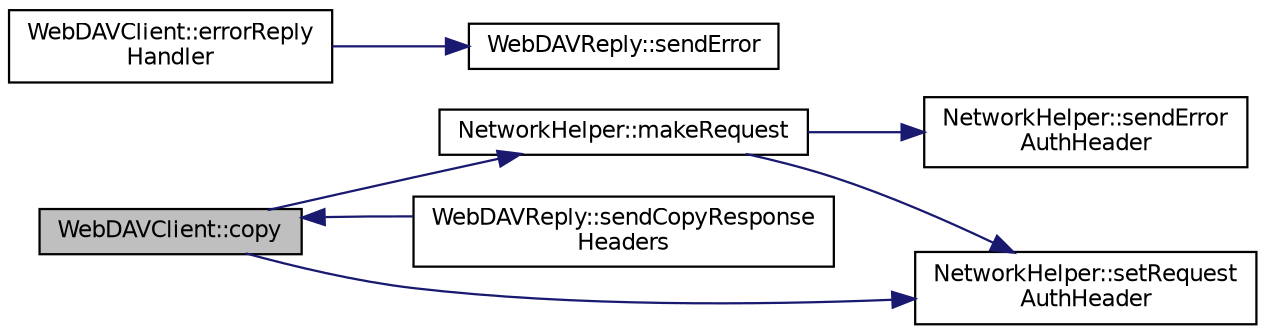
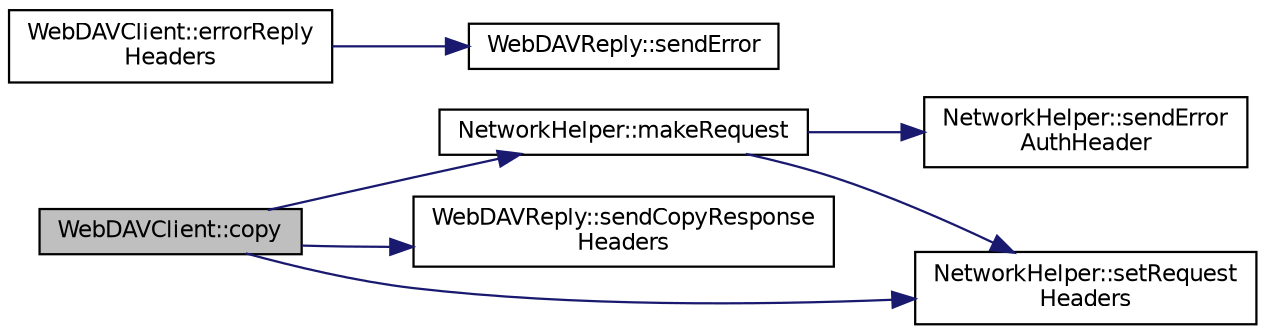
node "WebDAVClient::errorReply Handler": label "WebDAVClient::errorReply Handler" -> "WebDAVClient::errorReply Headers"
edge "WebDAVReply::sendCopyResponse Headers" -> "WebDAVClient::copy": reversed
node "NetworkHelper::setRequest AuthHeader": label "NetworkHelper::setRequest AuthHeader" -> "NetworkHelper::setRequest Headers"
